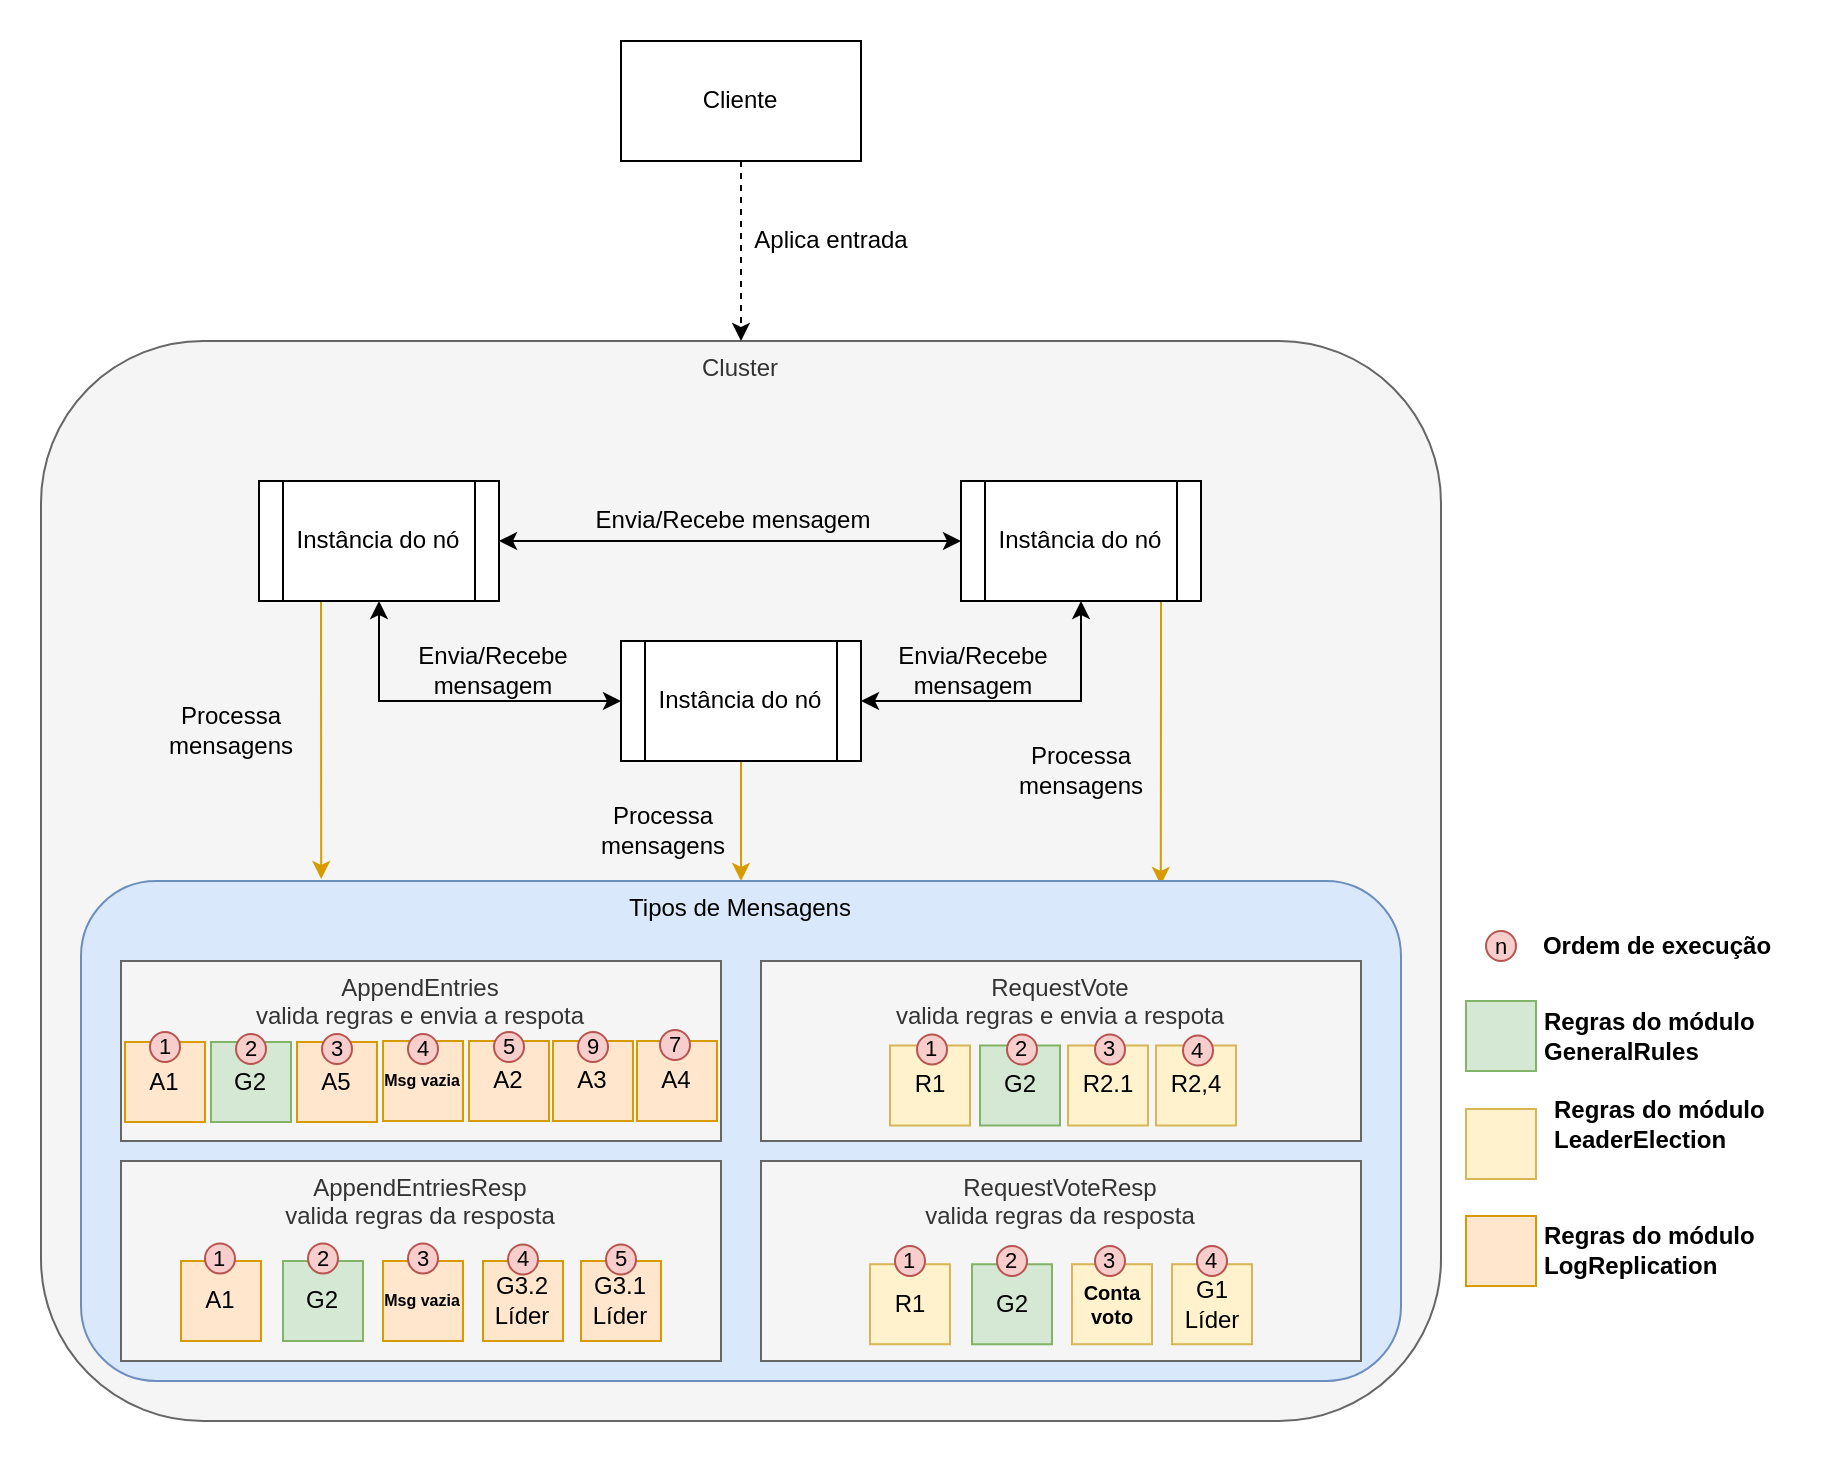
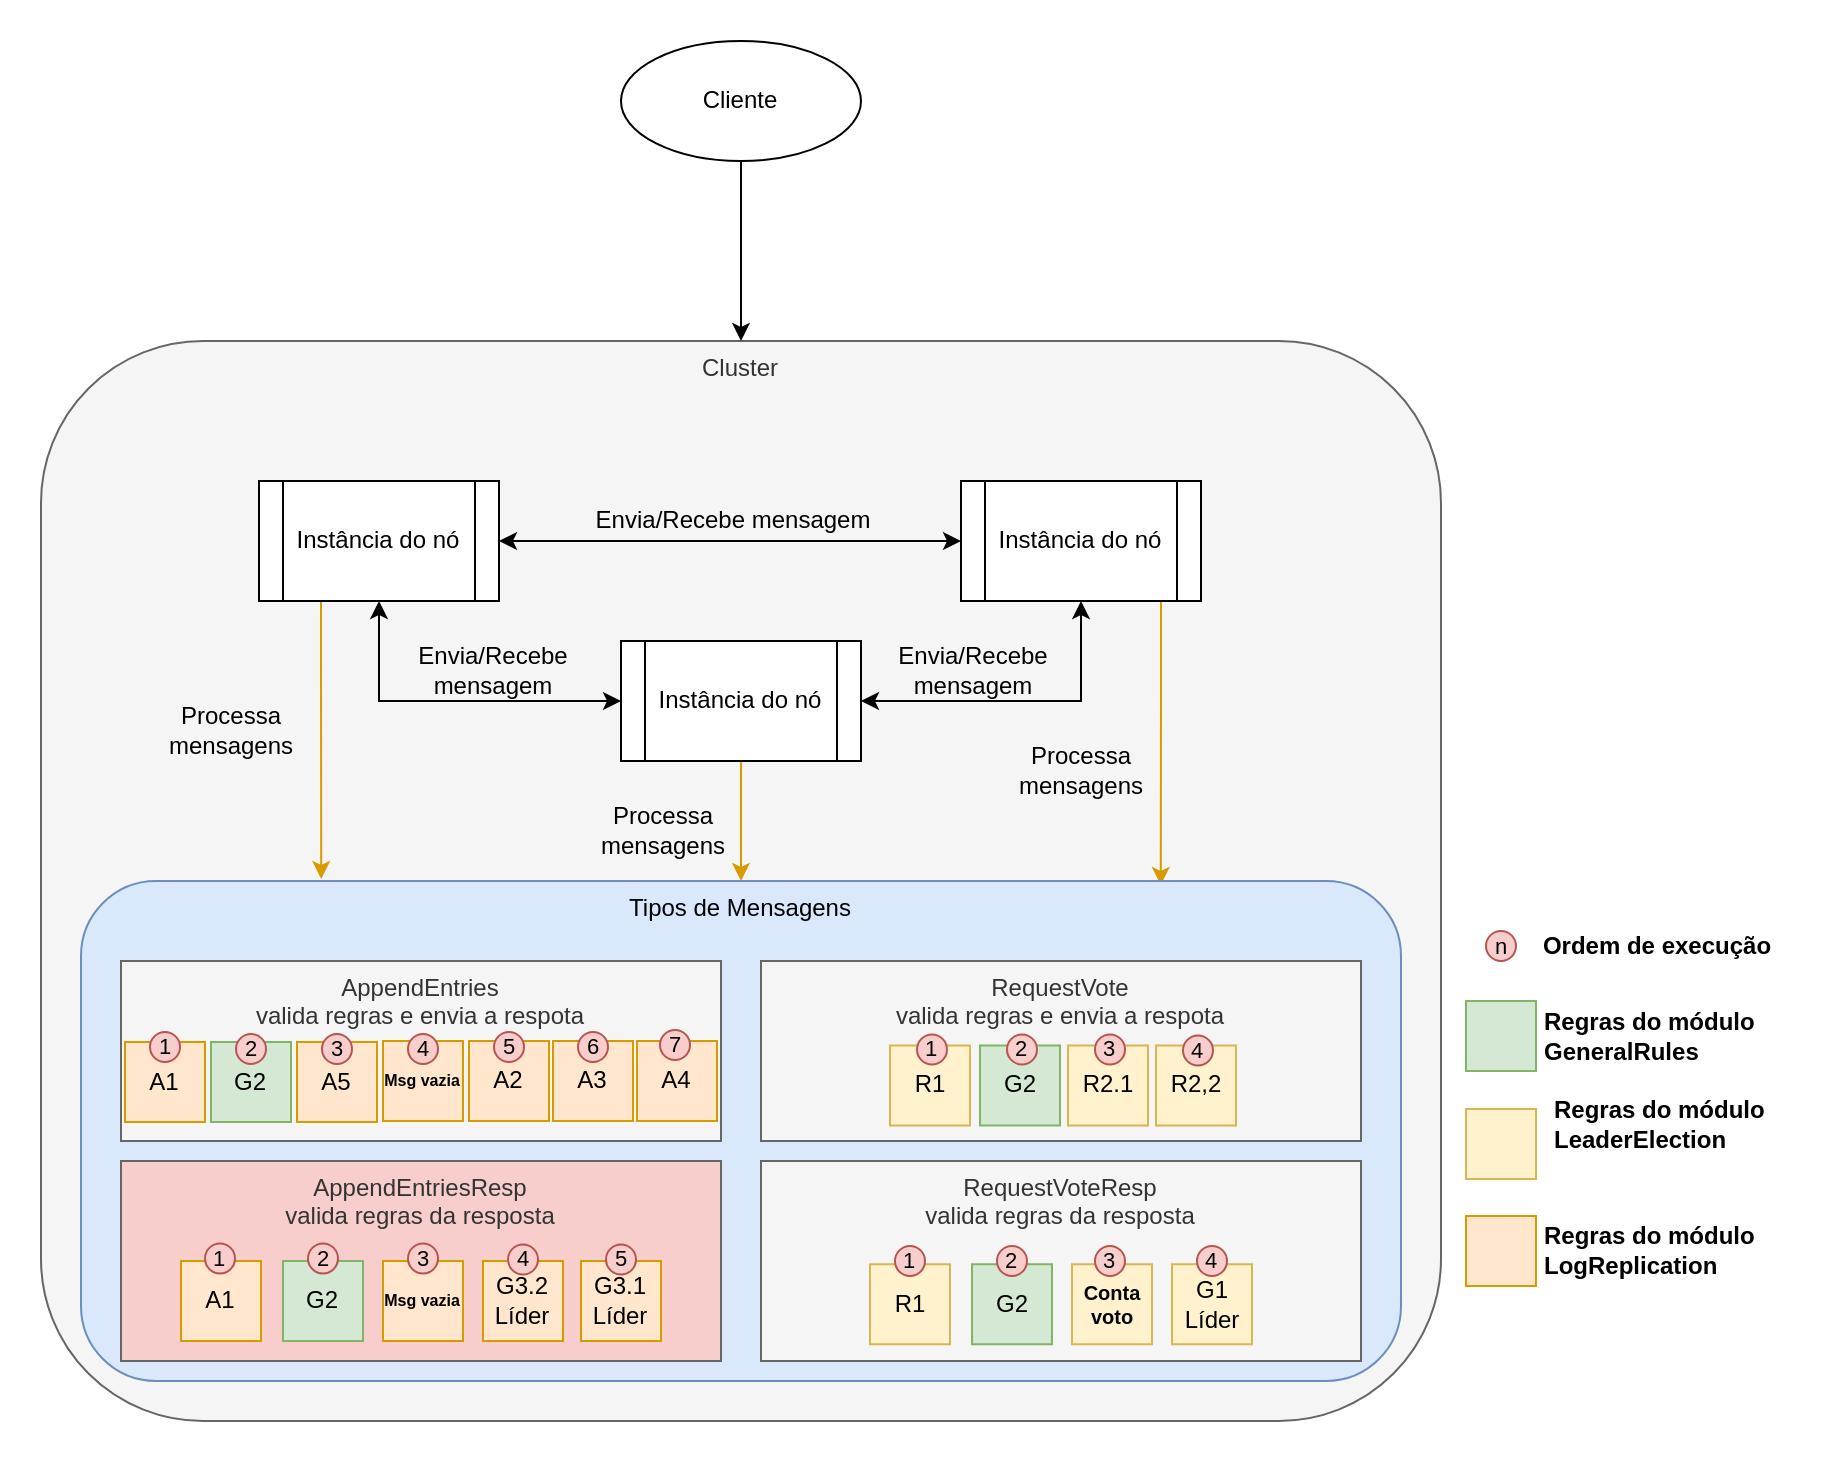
node "Cliente": shape rectangle -> ellipse
node "Aplica entrada": removed
edge "Cliente" -> "Cluster": style dashed -> solid
node "9": label "9" -> "6"
node "R2,4": label "R2,4" -> "R2,2"
node "AppendEntriesResp valida regras da resposta": fillcolor #f5f5f5 -> #f8cecc
